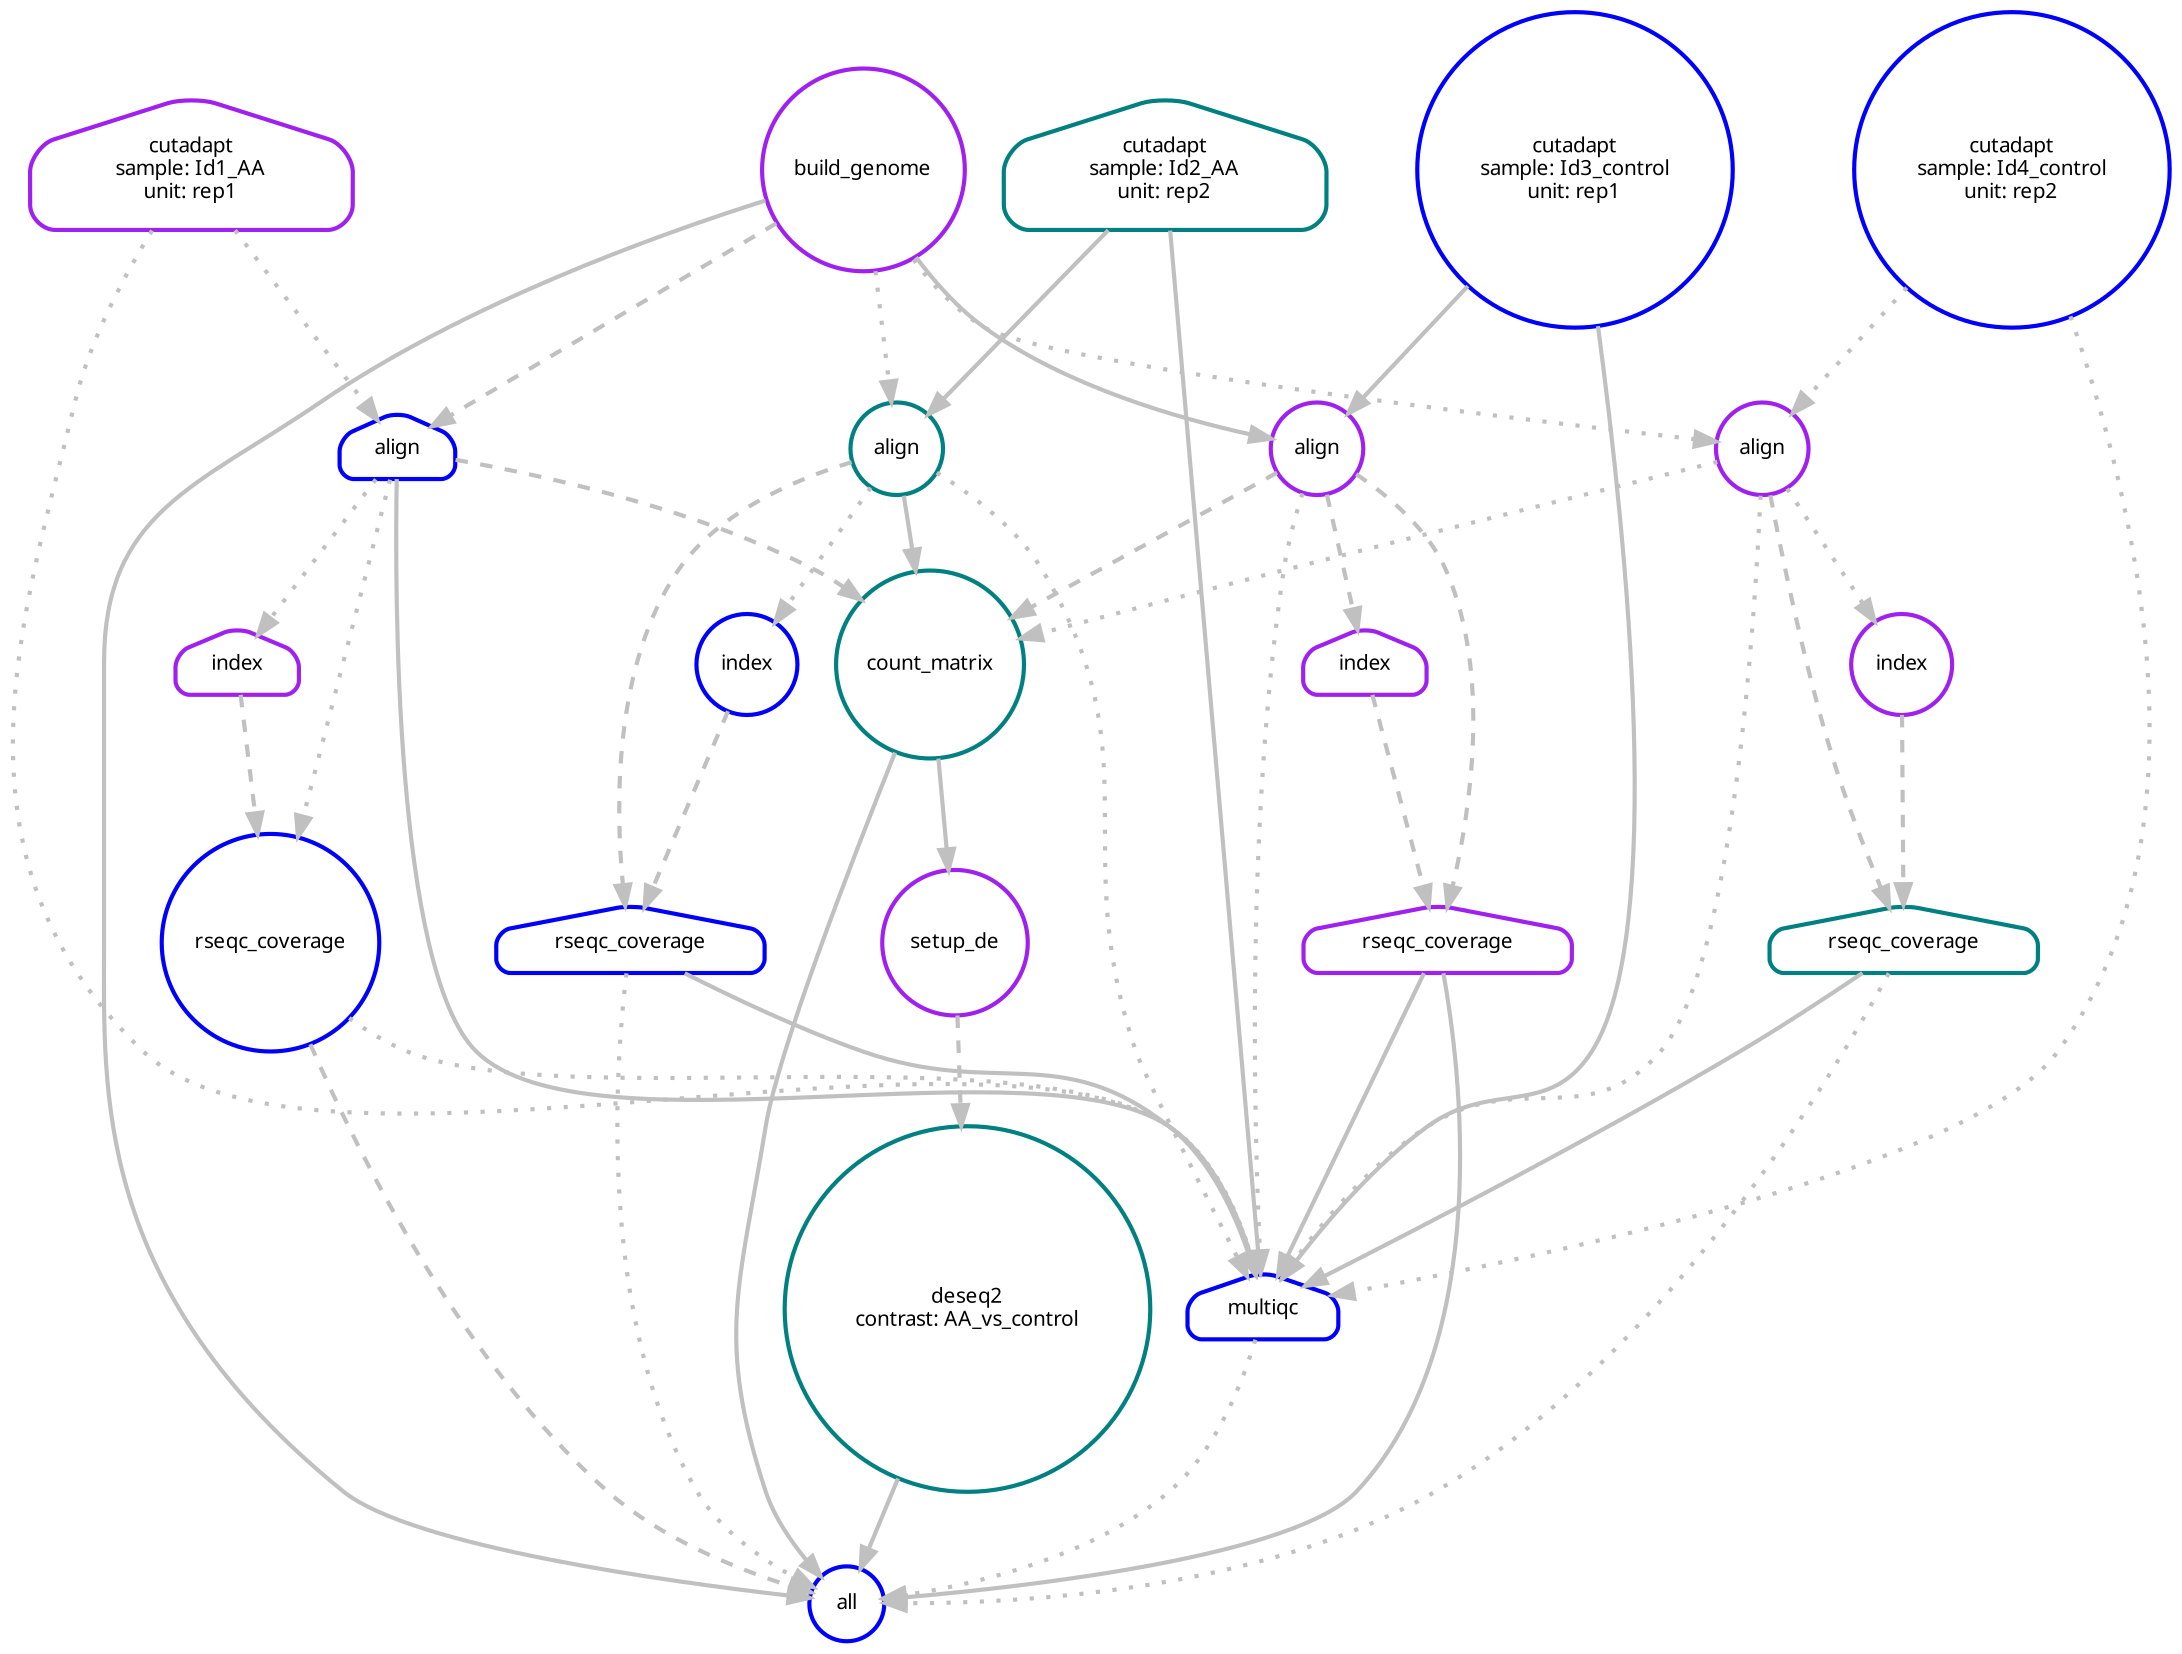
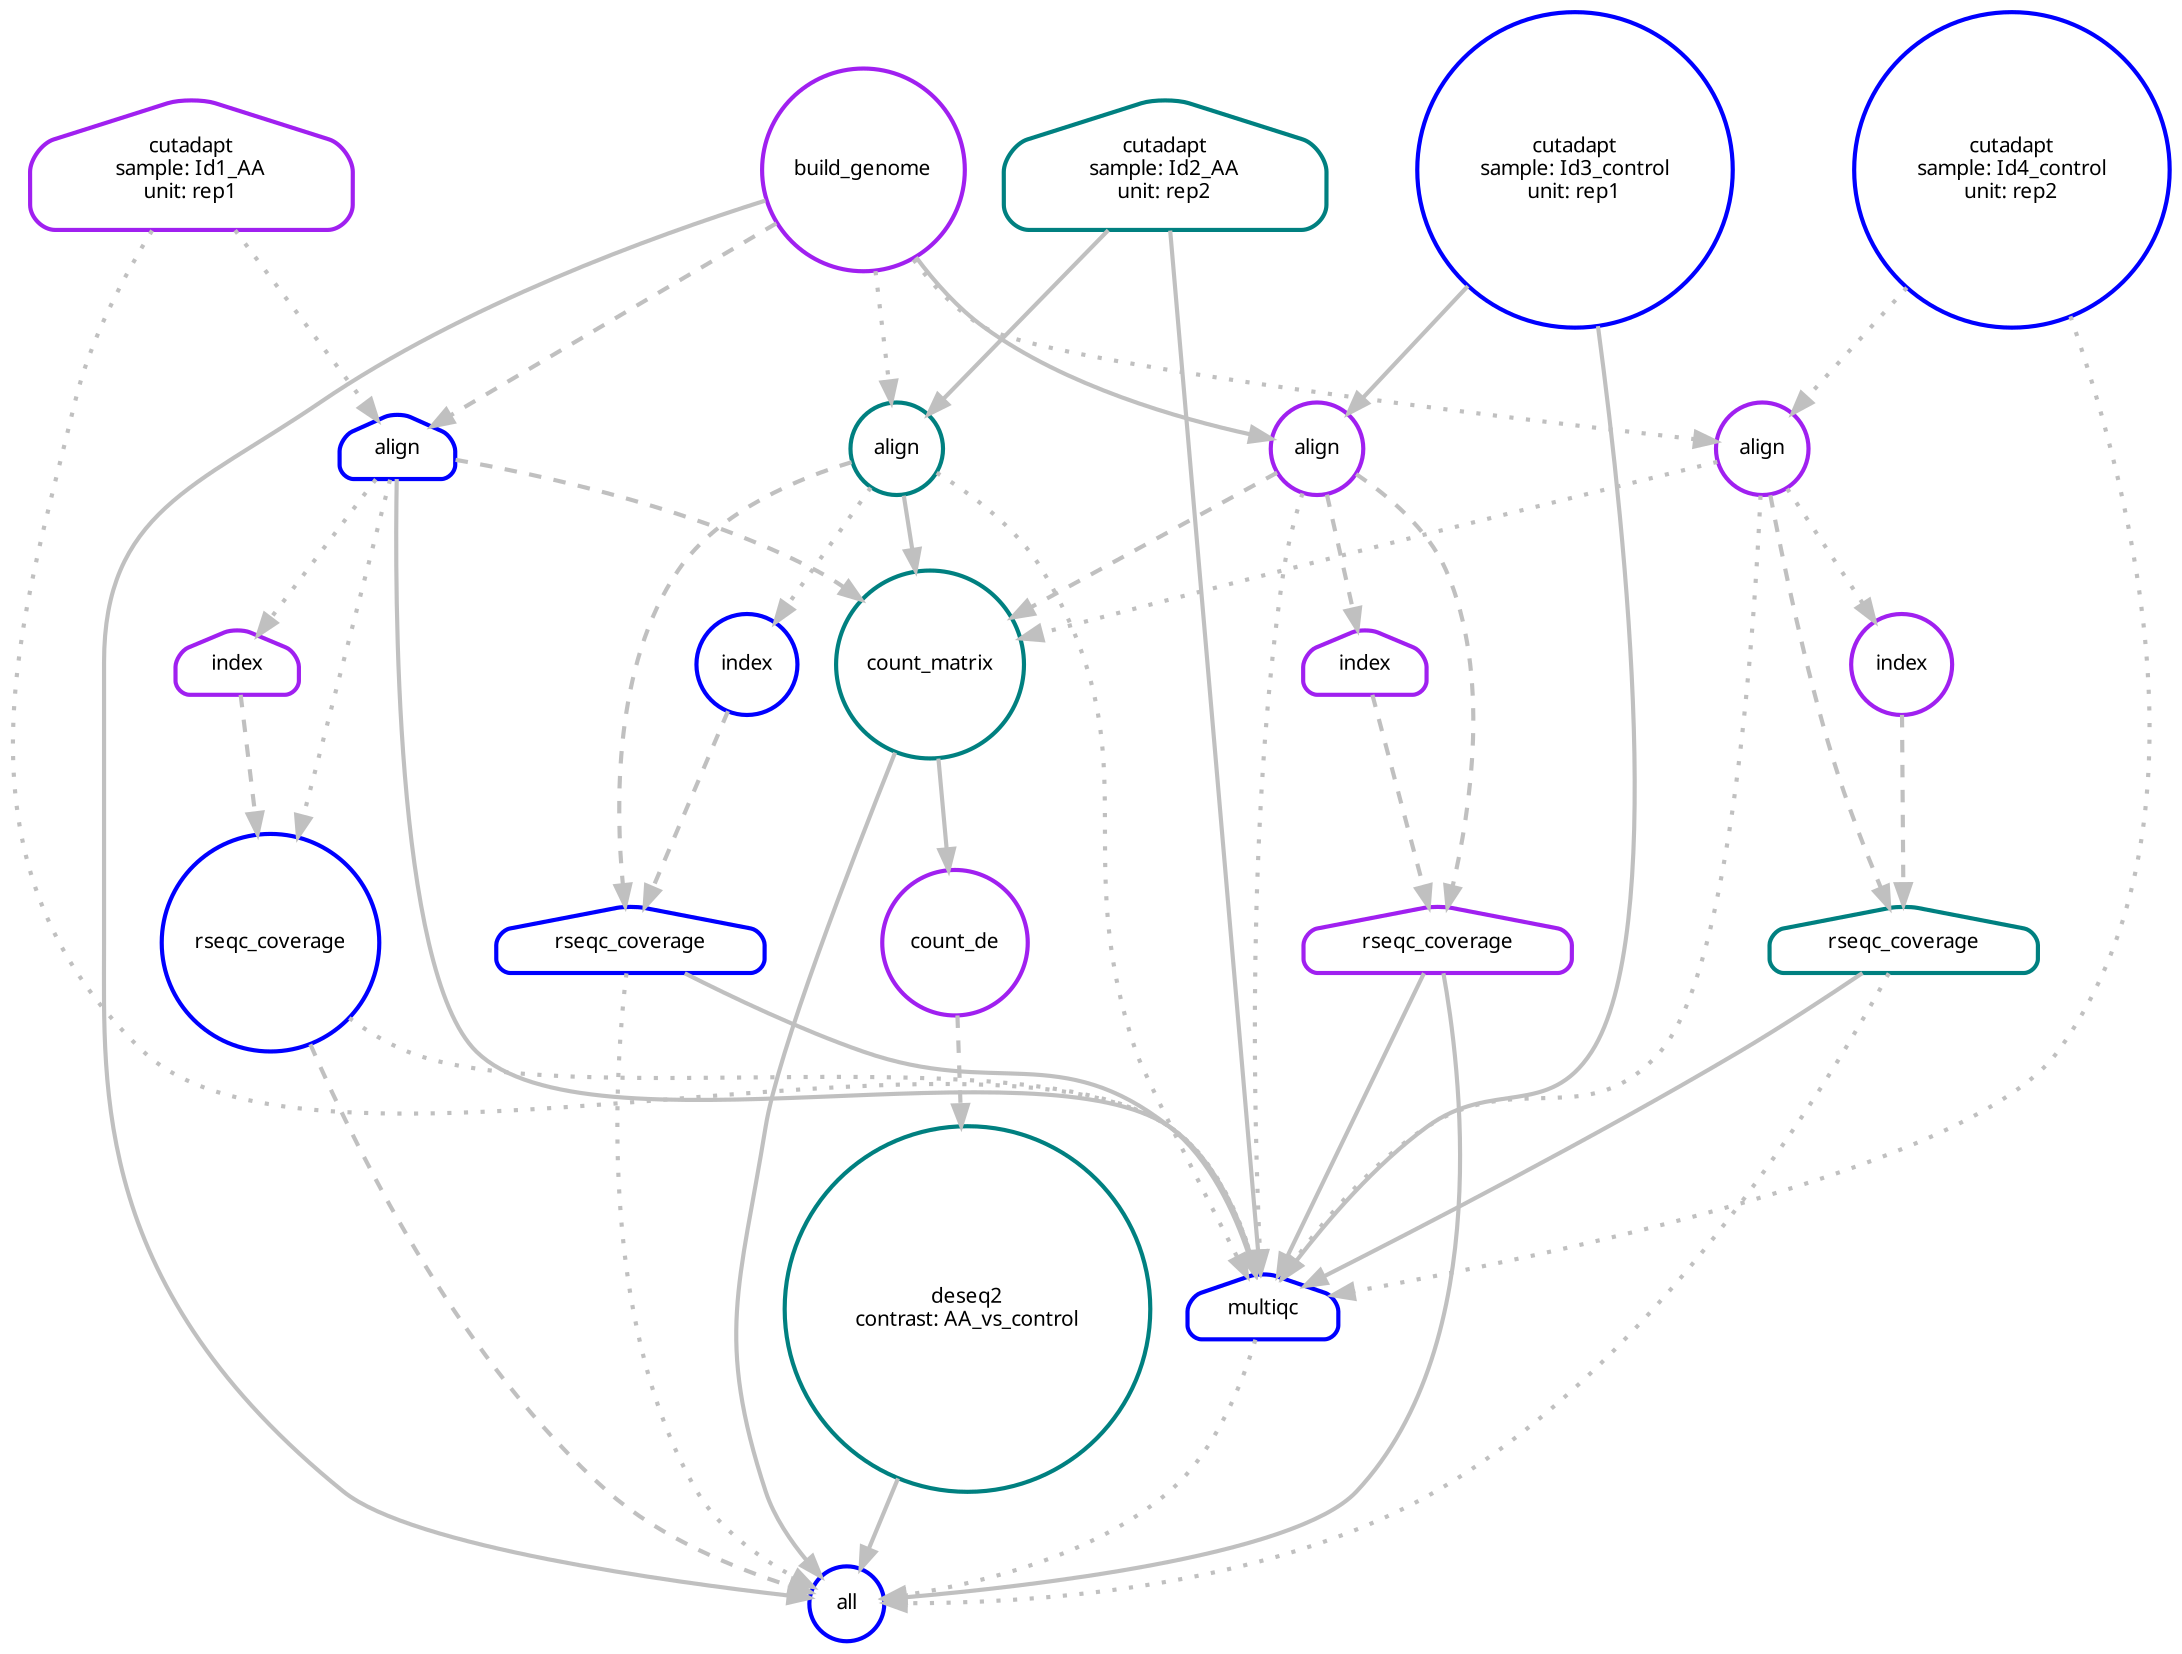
node "setup_de": label "setup_de" -> "count_de"
